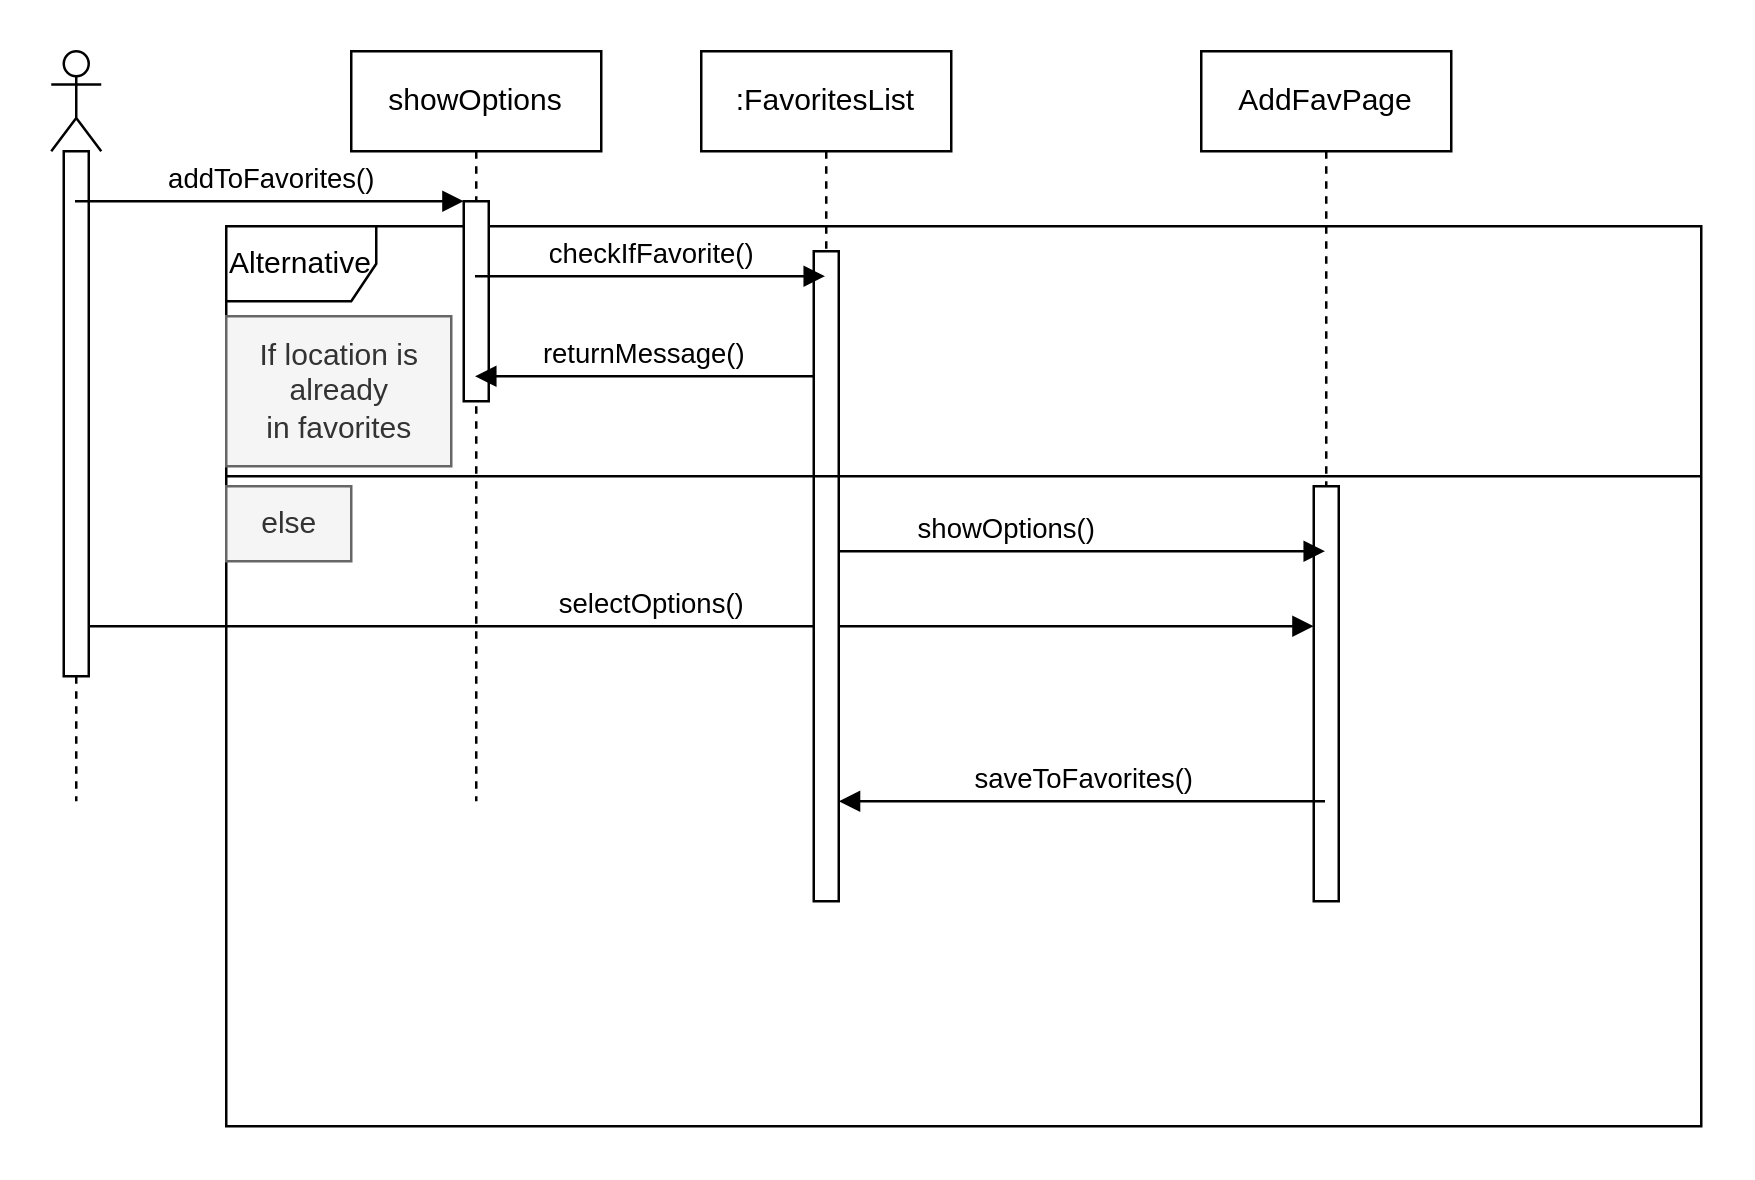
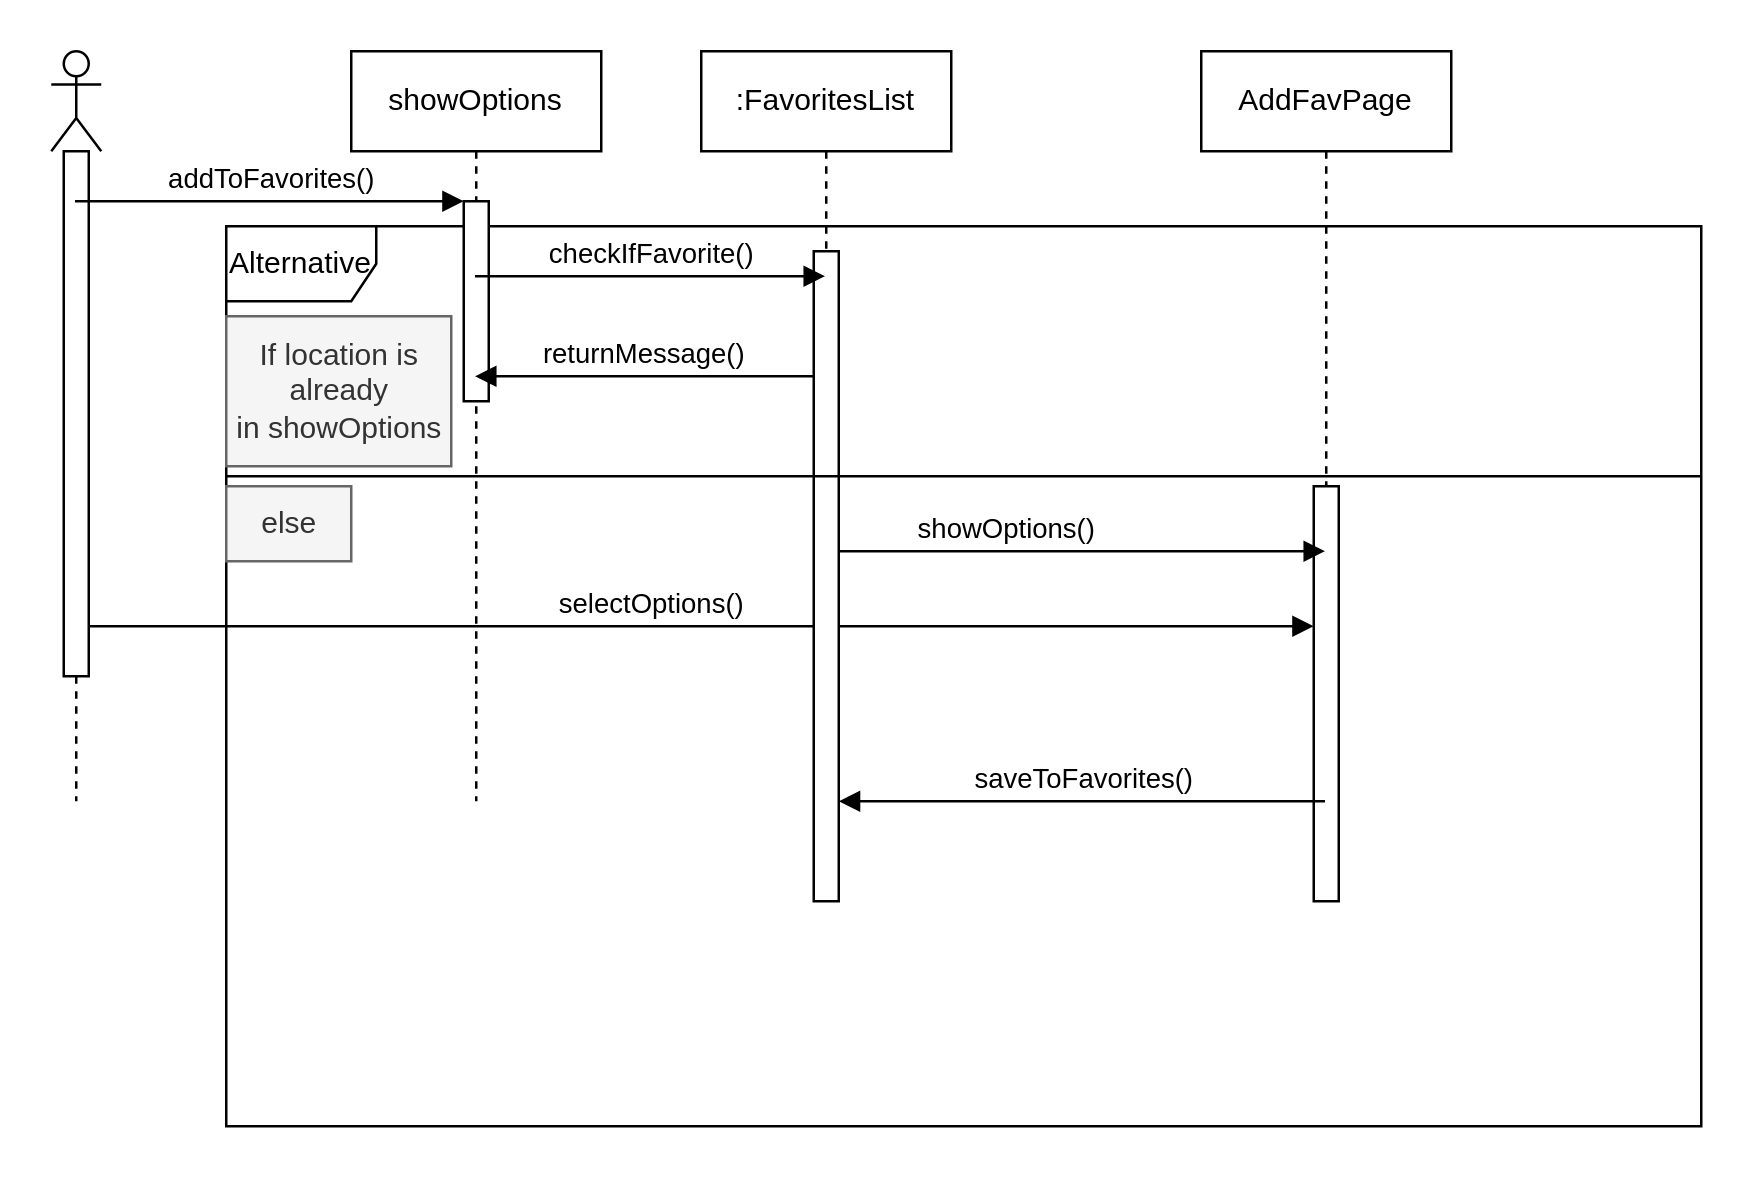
node "If location is already in favorites": label "If location is already in favorites" -> "If location is already in showOptions"
